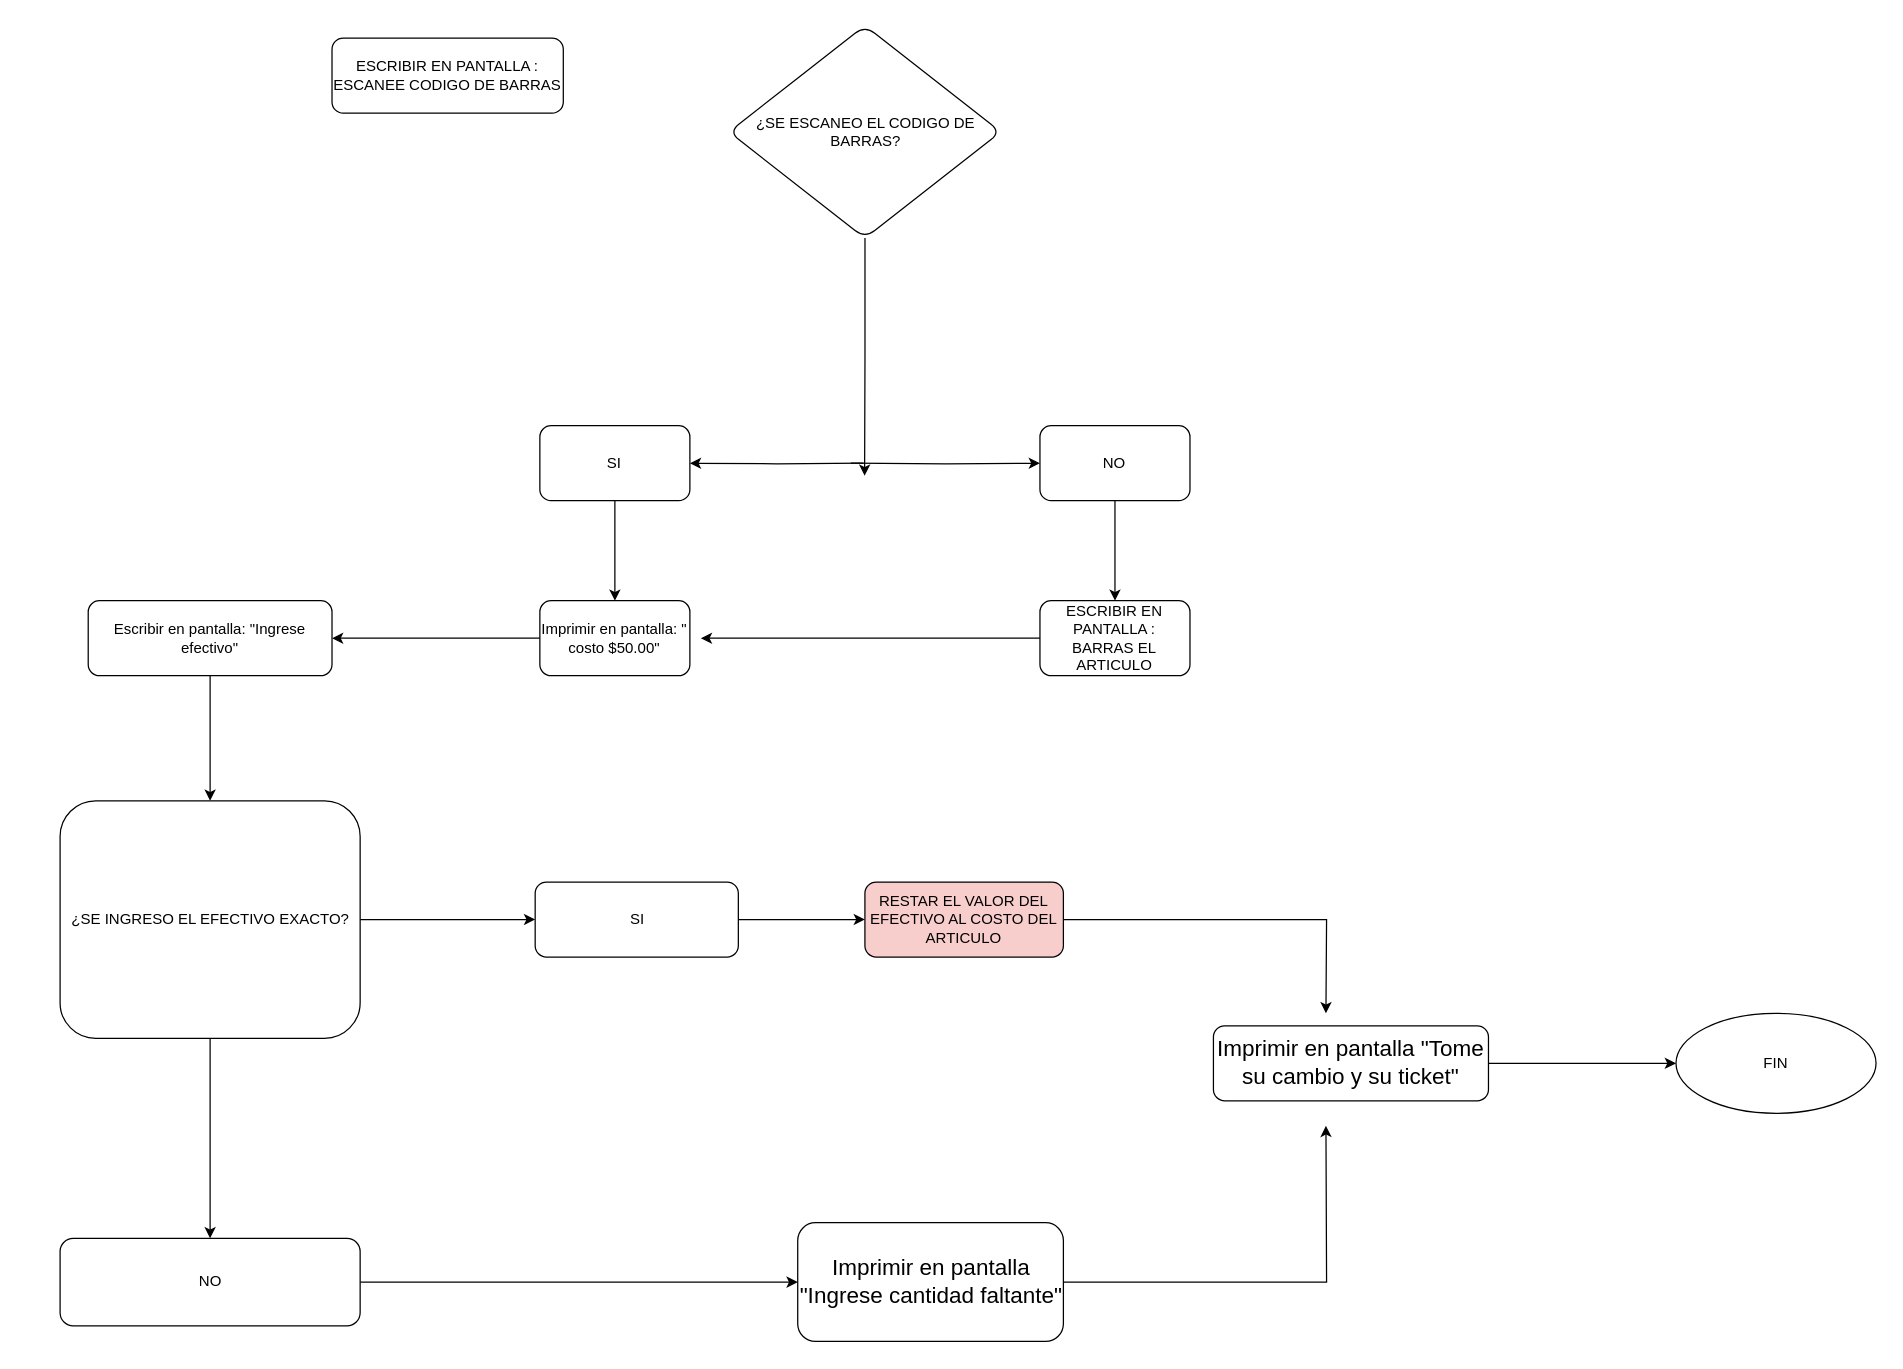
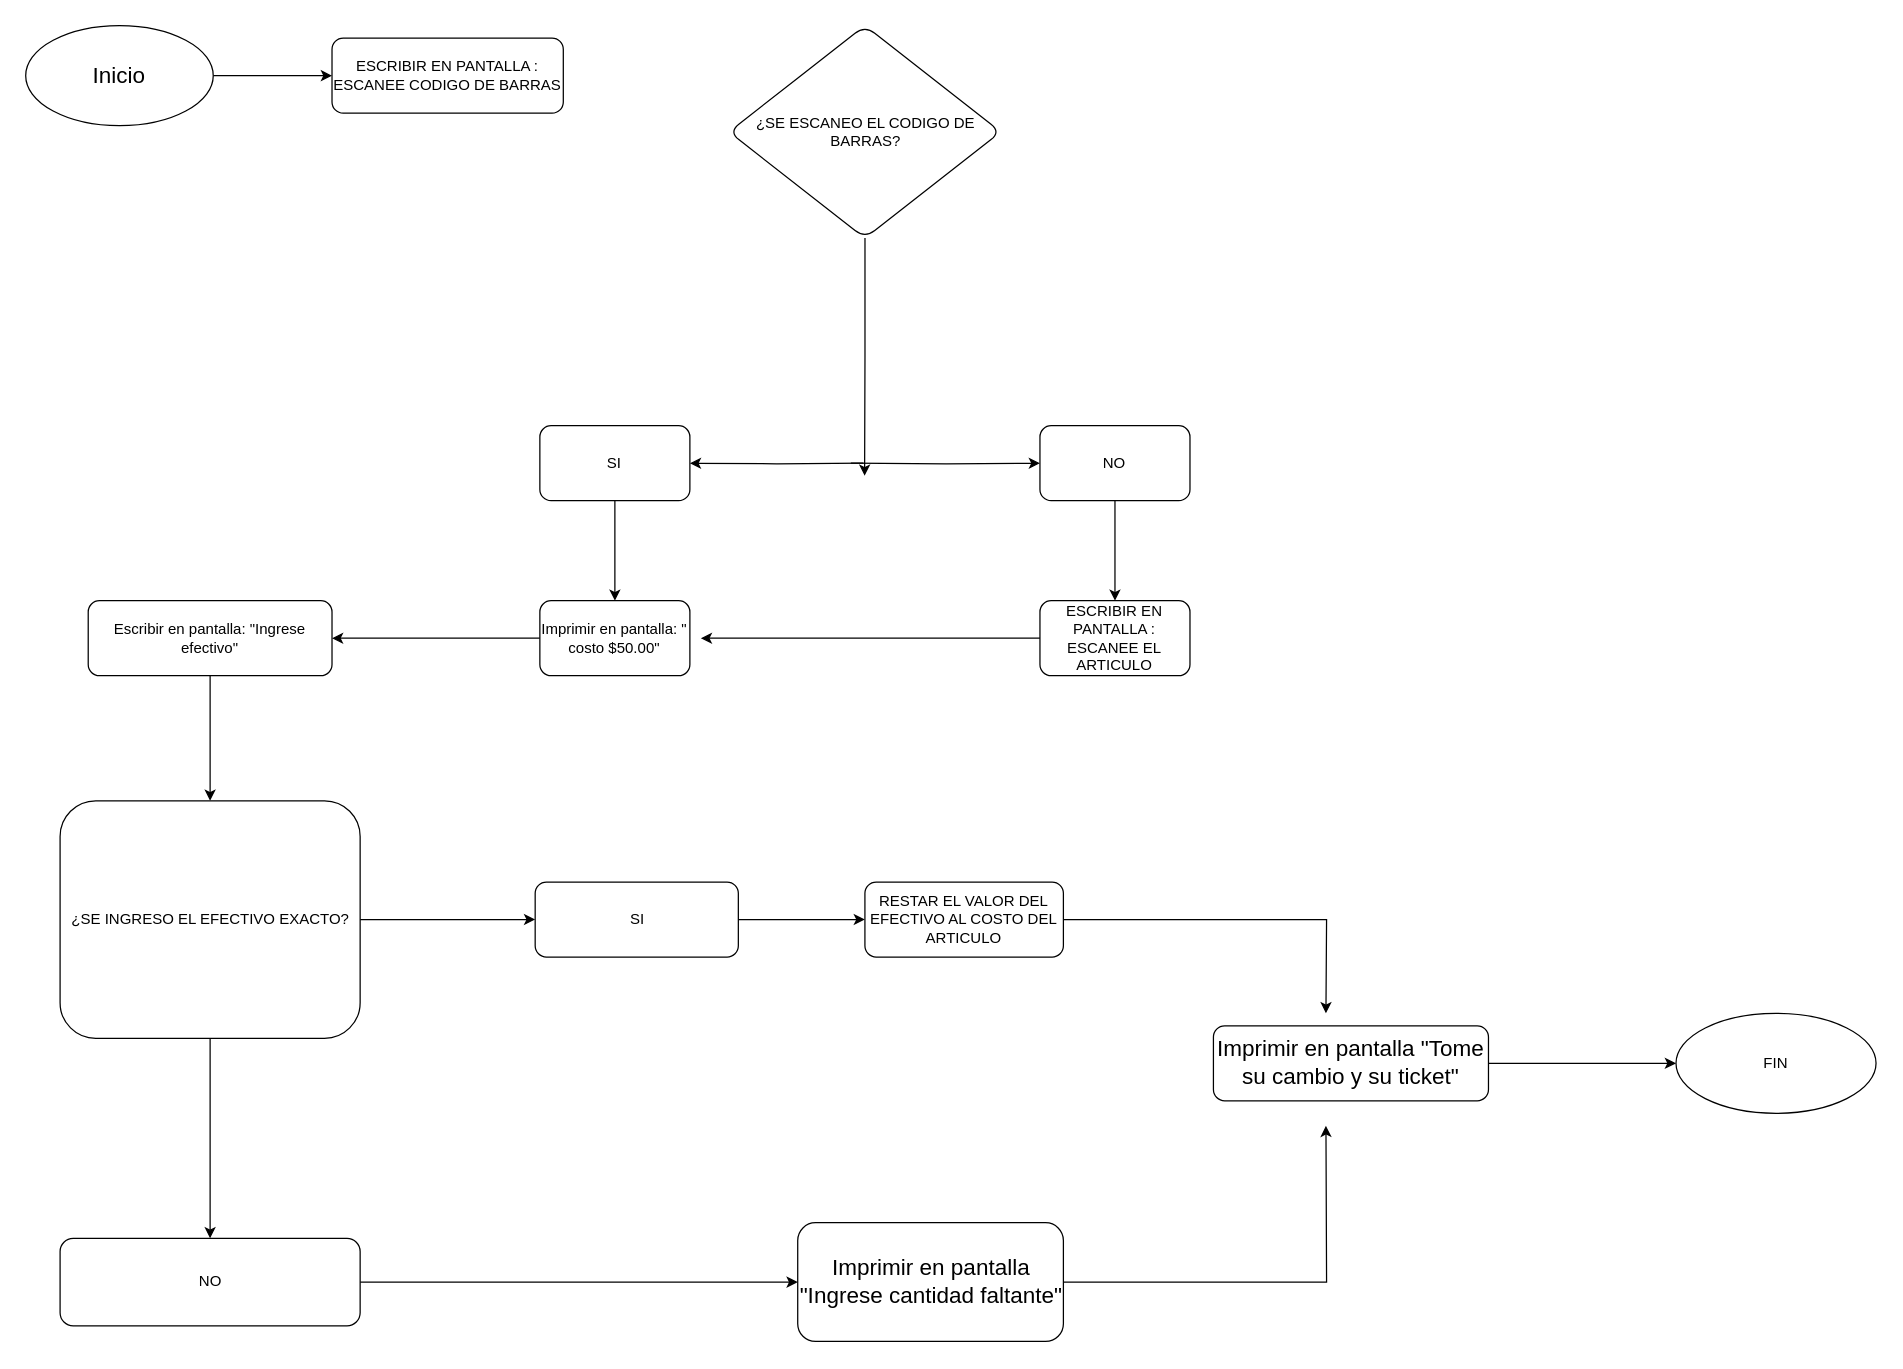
node "Inicio": added
edge "Inicio" -> "ESCRIBIR EN PANTALLA : ESCANEE CODIGO DE BARRAS": added
node "ESCRIBIR EN PANTALLA : BARRAS EL ARTICULO": label "ESCRIBIR EN PANTALLA : BARRAS EL ARTICULO" -> "ESCRIBIR EN PANTALLA : ESCANEE EL ARTICULO"
node "RESTAR EL VALOR DEL EFECTIVO AL COSTO DEL ARTICULO": fillcolor #f8cecc -> #ffffff
